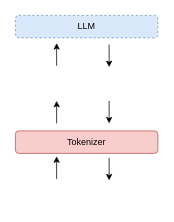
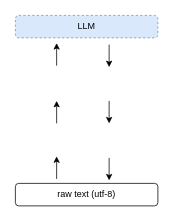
node "Tokenizer": removed
node "raw text (utf-8)": added
